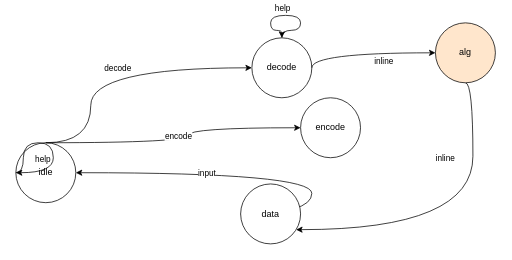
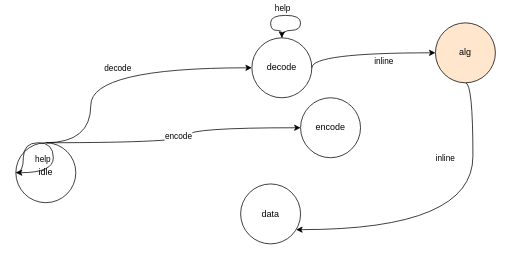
edge "data" -> "idle": removed, label "input"
